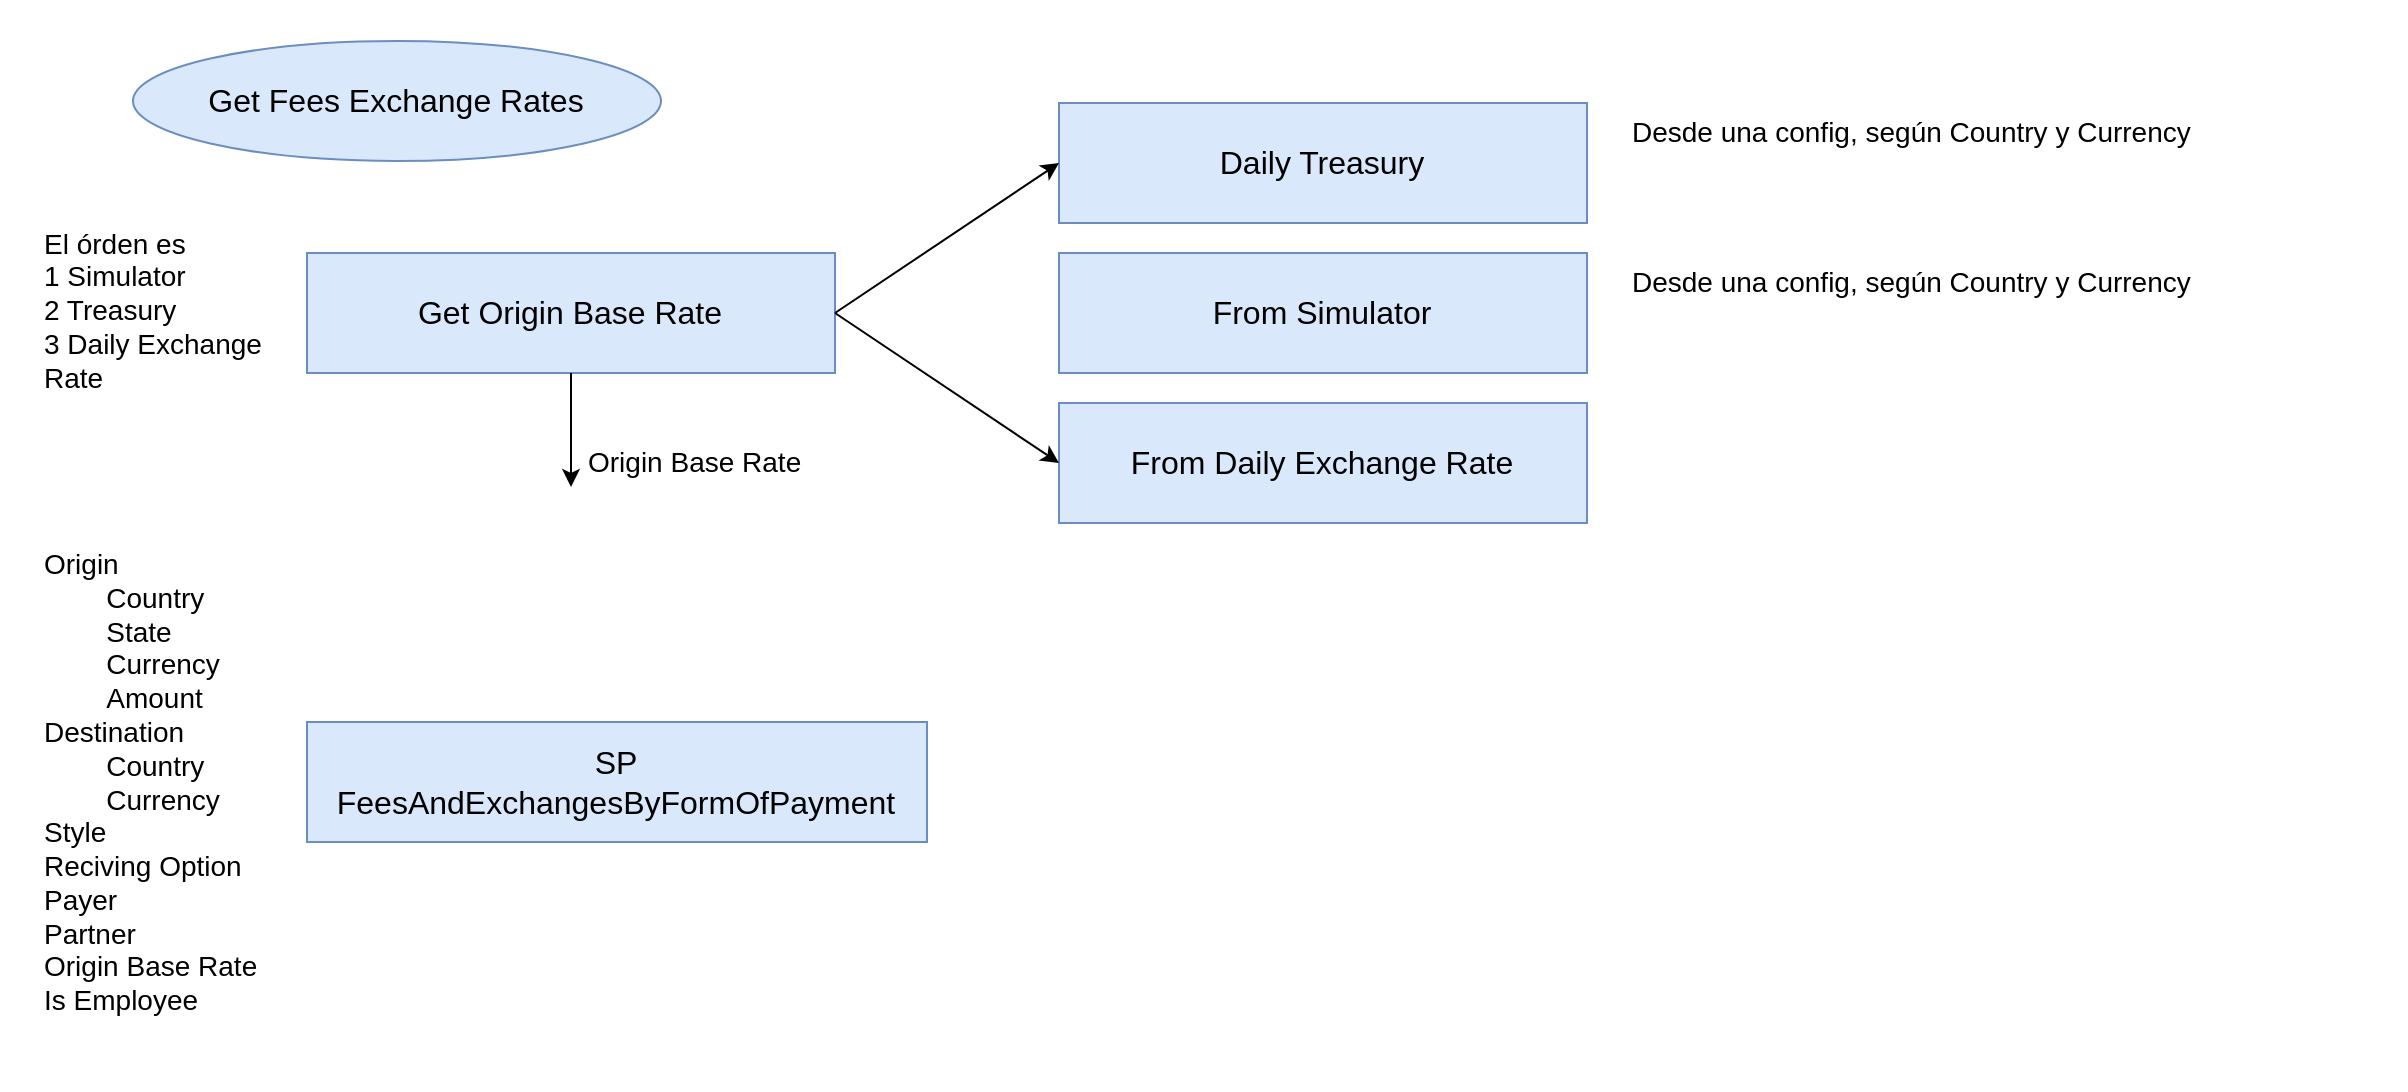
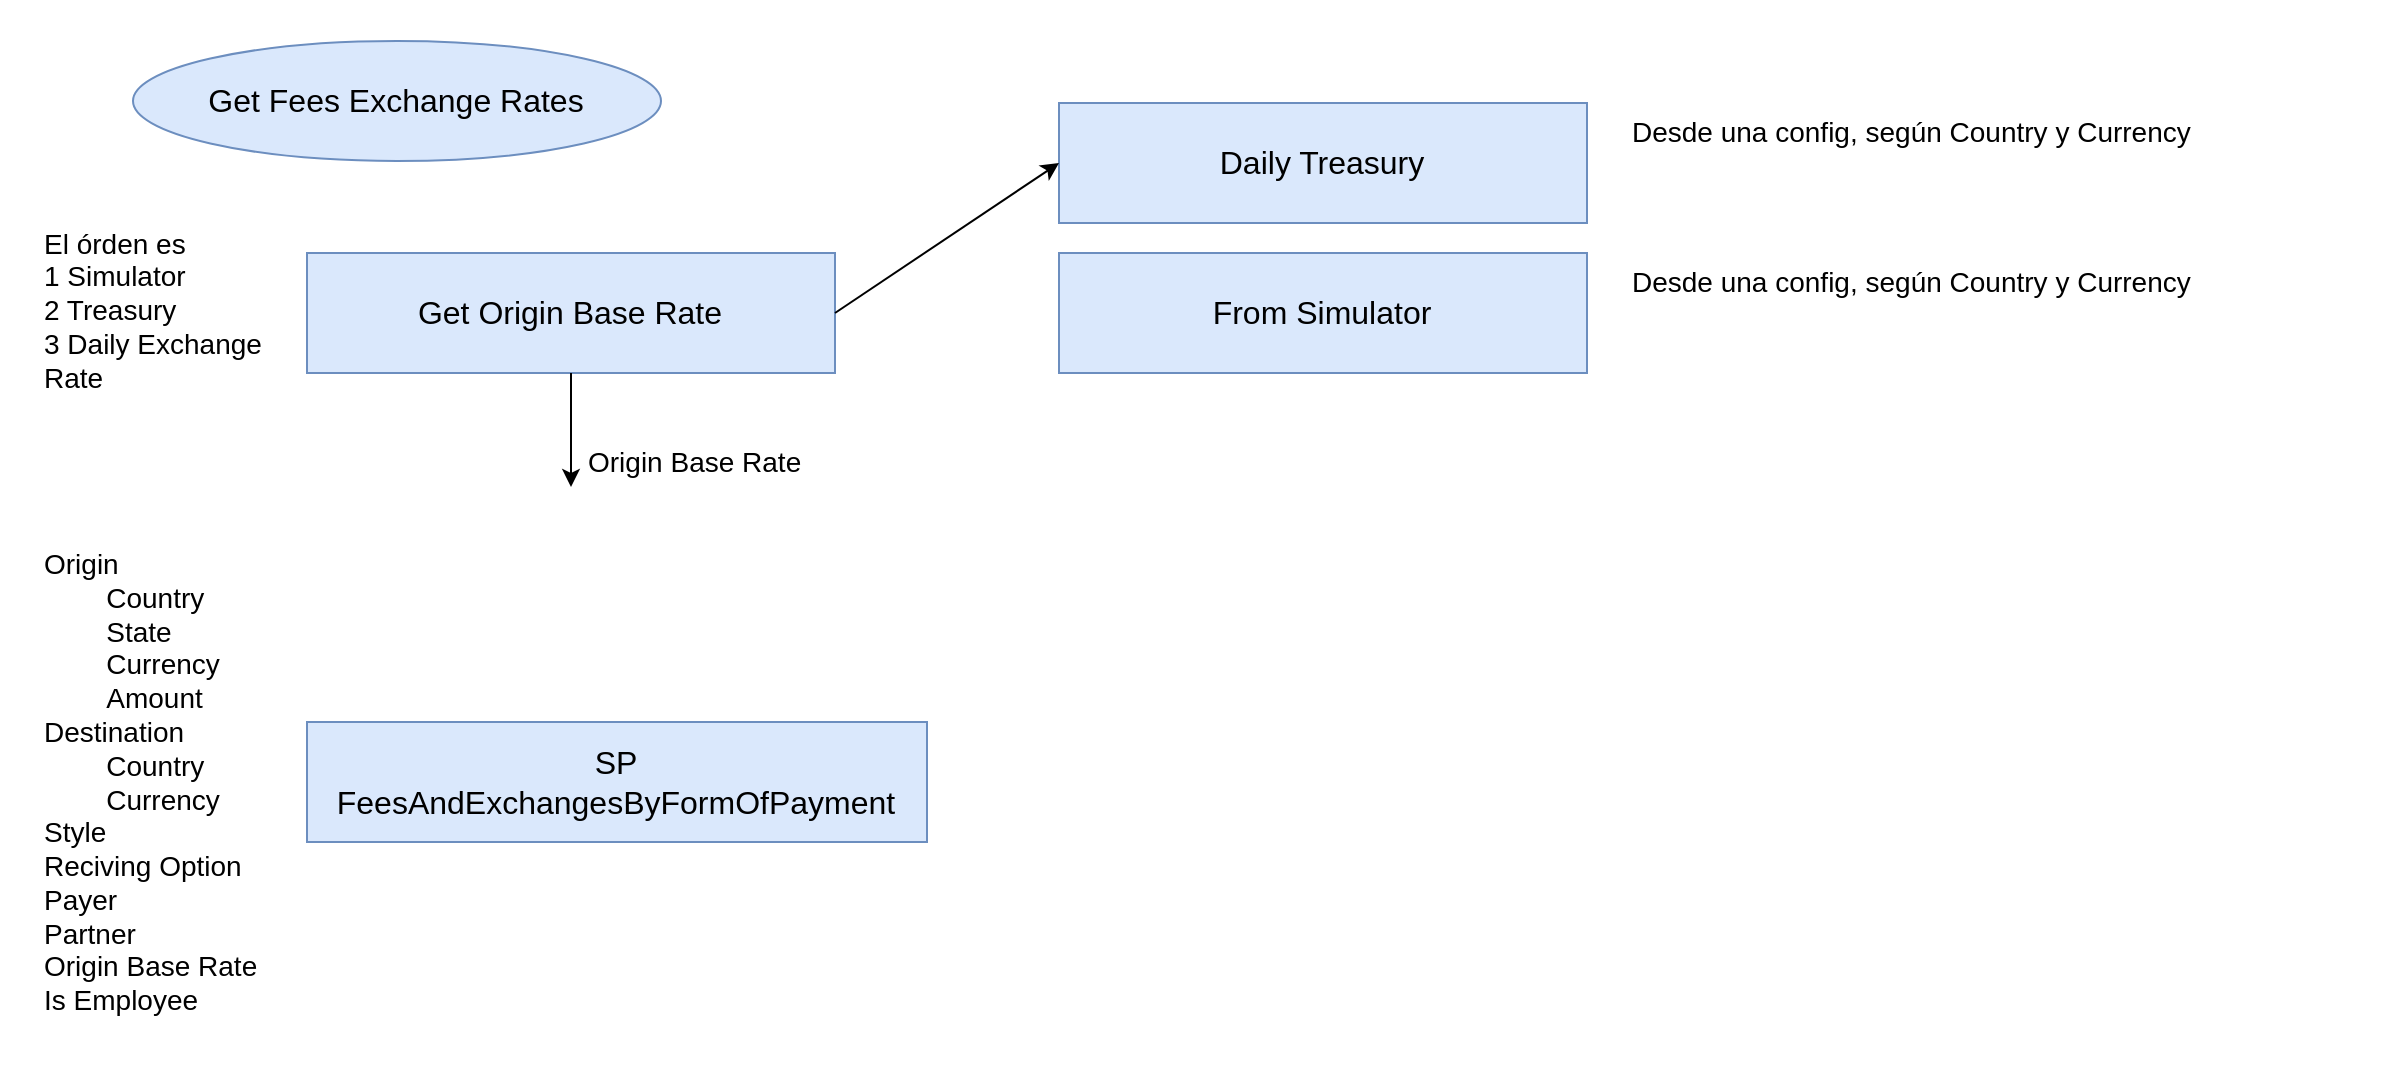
edge "Get Origin Base Rate" -> "From Daily Exchange Rate": removed
node "From Daily Exchange Rate": removed
